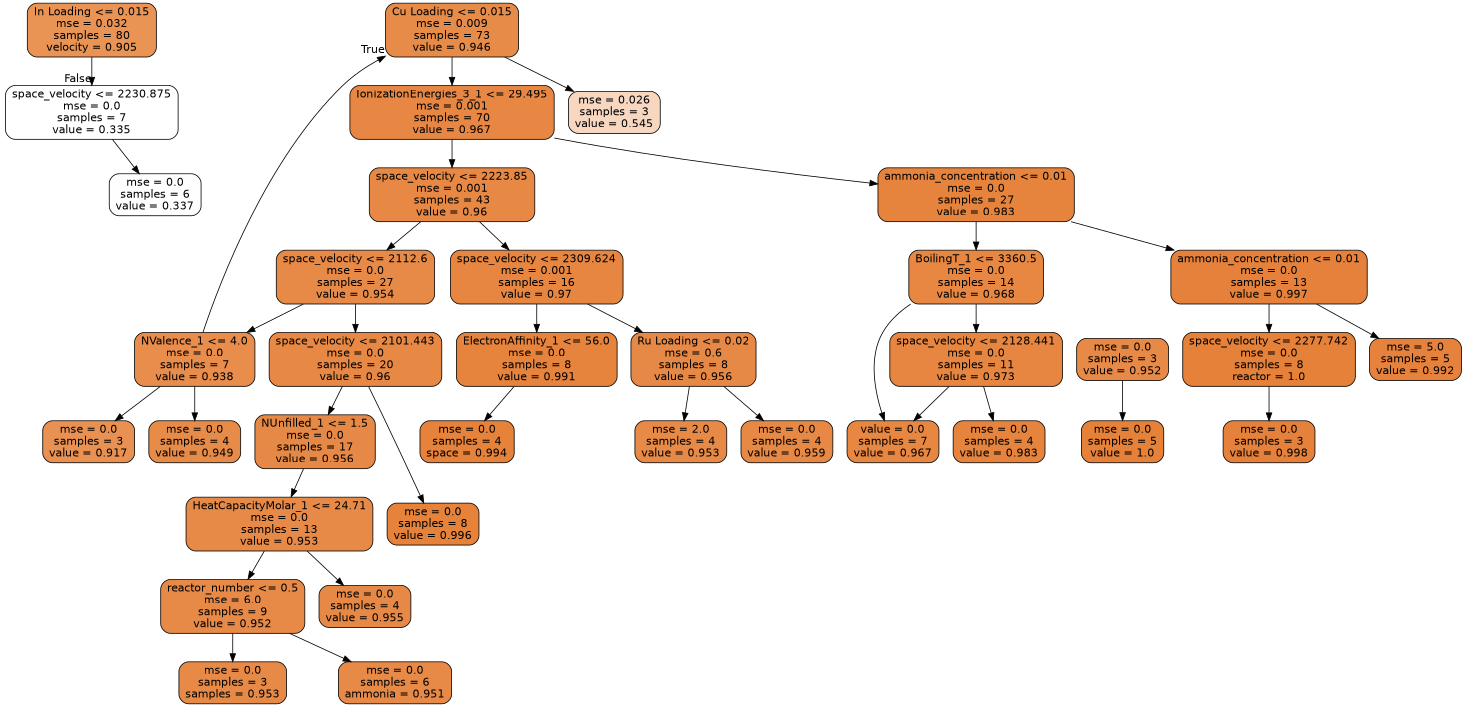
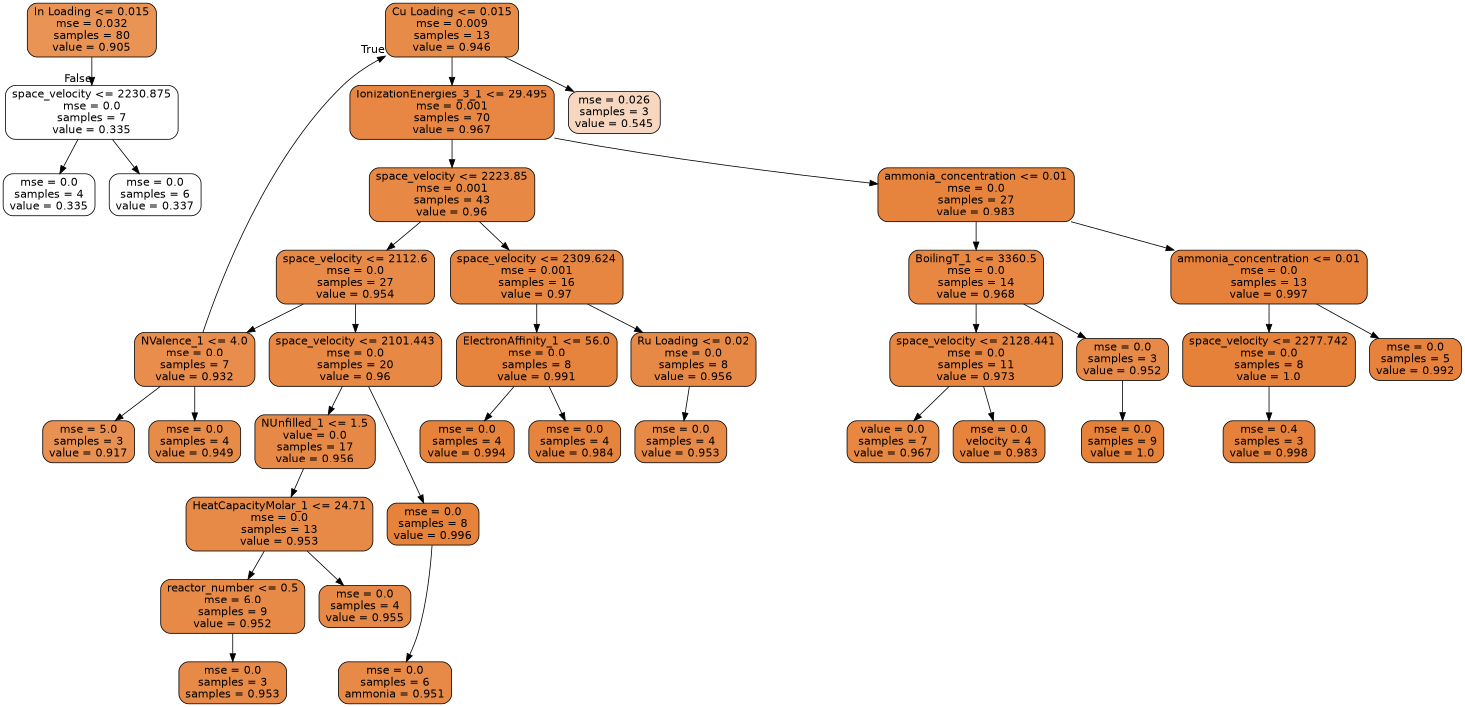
node "In Loading <= 0.015 mse = 0.032 samples = 80 velocity = 0.905": label "In Loading <= 0.015 mse = 0.032 samples = 80 velocity = 0.905" -> "In Loading <= 0.015 mse = 0.032 samples = 80 value = 0.905"
node "Cu Loading <= 0.015 mse = 0.009 samples = 73 value = 0.946": label "Cu Loading <= 0.015 mse = 0.009 samples = 73 value = 0.946" -> "Cu Loading <= 0.015 mse = 0.009 samples = 13 value = 0.946"
node "mse = 0.0 samples = 4 value = 0.335": added
edge "BoilingT_1 <= 3360.5 mse = 0.0 samples = 14 value = 0.968" -> "value = 0.0 samples = 7 value = 0.967": now "BoilingT_1 <= 3360.5 mse = 0.0 samples = 14 value = 0.968" -> "mse = 0.0 samples = 3 value = 0.952"
node "NValence_1 <= 4.0 mse = 0.0 samples = 7 value = 0.938": label "NValence_1 <= 4.0 mse = 0.0 samples = 7 value = 0.938" -> "NValence_1 <= 4.0 mse = 0.0 samples = 7 value = 0.932"
node "Ru Loading <= 0.02 mse = 0.6 samples = 8 value = 0.956": label "Ru Loading <= 0.02 mse = 0.6 samples = 8 value = 0.956" -> "Ru Loading <= 0.02 mse = 0.0 samples = 8 value = 0.956"
node "space_velocity <= 2277.742 mse = 0.0 samples = 8 reactor = 1.0": label "space_velocity <= 2277.742 mse = 0.0 samples = 8 reactor = 1.0" -> "space_velocity <= 2277.742 mse = 0.0 samples = 8 value = 1.0"
node "mse = 5.0 samples = 5 value = 0.992": label "mse = 5.0 samples = 5 value = 0.992" -> "mse = 0.0 samples = 5 value = 0.992"
node "mse = 0.0 samples = 3 value = 0.917": label "mse = 0.0 samples = 3 value = 0.917" -> "mse = 5.0 samples = 3 value = 0.917"
node "NUnfilled_1 <= 1.5 mse = 0.0 samples = 17 value = 0.956": label "NUnfilled_1 <= 1.5 mse = 0.0 samples = 17 value = 0.956" -> "NUnfilled_1 <= 1.5 value = 0.0 samples = 17 value = 0.956"
node "mse = 0.0 samples = 4 space = 0.994": label "mse = 0.0 samples = 4 space = 0.994" -> "mse = 0.0 samples = 4 value = 0.994"
node "mse = 0.0 samples = 4 value = 0.984": added
node "mse = 2.0 samples = 4 value = 0.953": label "mse = 2.0 samples = 4 value = 0.953" -> "mse = 0.0 samples = 4 value = 0.953"
node "mse = 0.0 samples = 4 value = 0.959": removed
node "mse = 0.0 samples = 4 value = 0.983": label "mse = 0.0 samples = 4 value = 0.983" -> "mse = 0.0 velocity = 4 value = 0.983"
node "mse = 0.0 samples = 5 value = 1.0": label "mse = 0.0 samples = 5 value = 1.0" -> "mse = 0.0 samples = 9 value = 1.0"
node "mse = 0.0 samples = 3 value = 0.998": label "mse = 0.0 samples = 3 value = 0.998" -> "mse = 0.4 samples = 3 value = 0.998"
edge "reactor_number <= 0.5 mse = 6.0 samples = 9 value = 0.952" -> "mse = 0.0 samples = 6 ammonia = 0.951": now "mse = 0.0 samples = 8 value = 0.996" -> "mse = 0.0 samples = 6 ammonia = 0.951"
